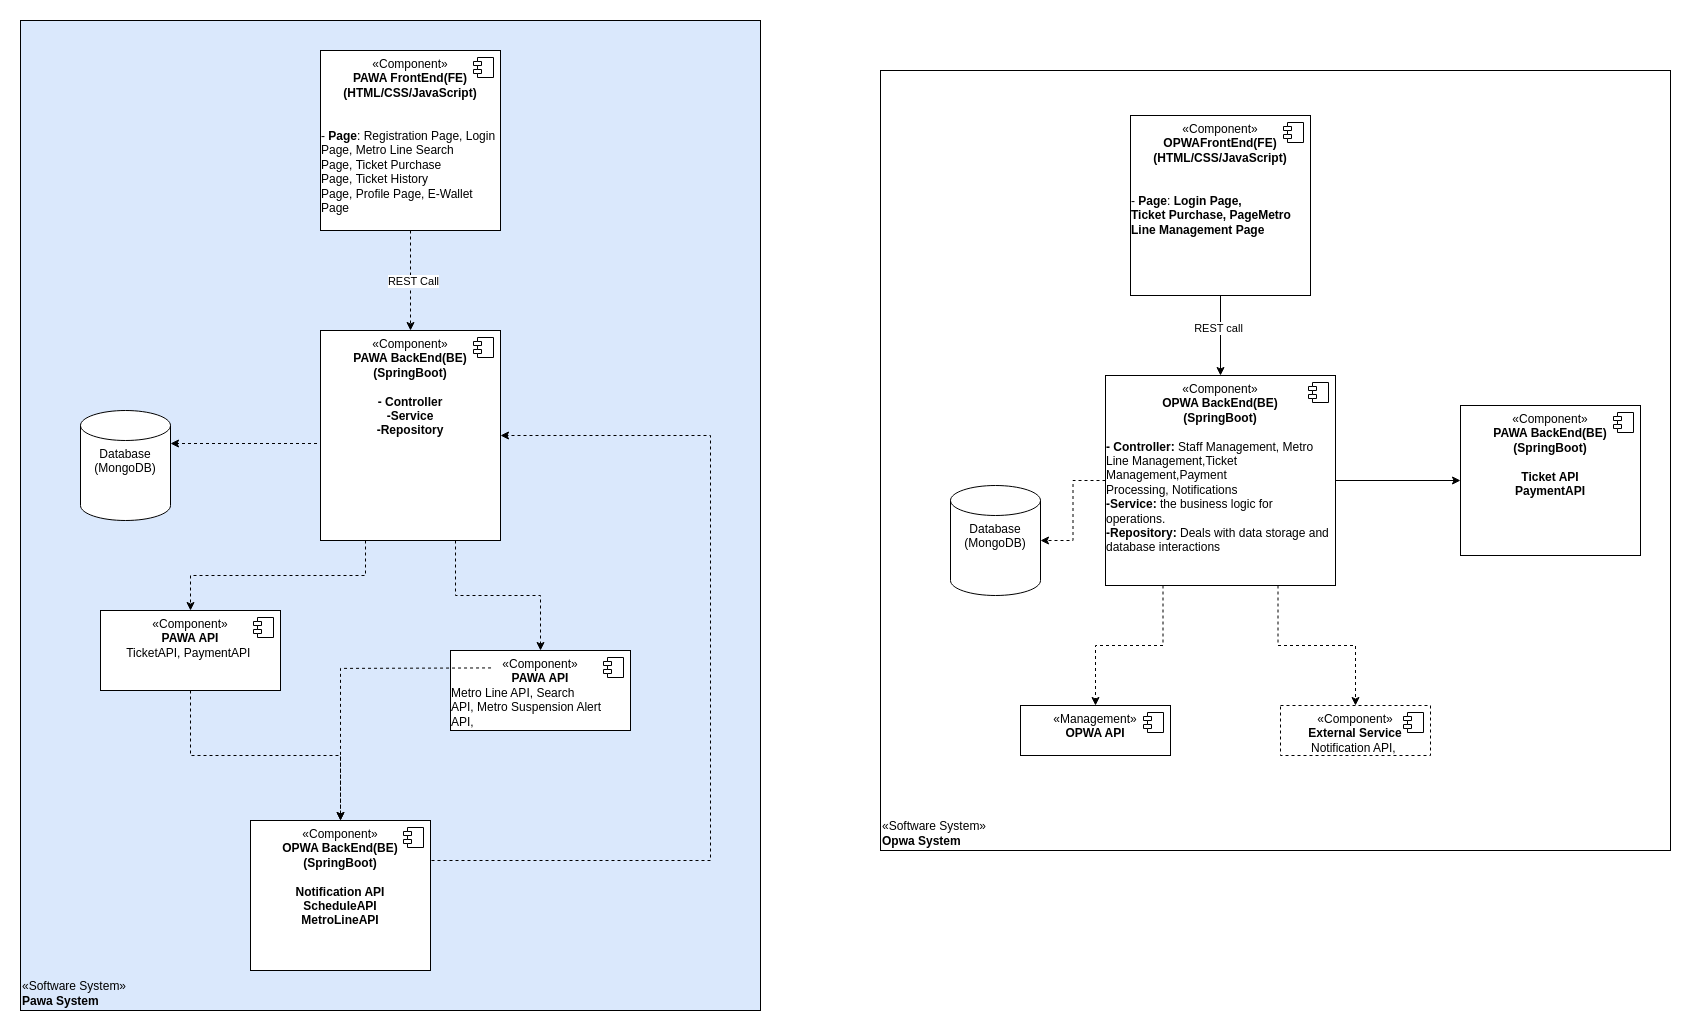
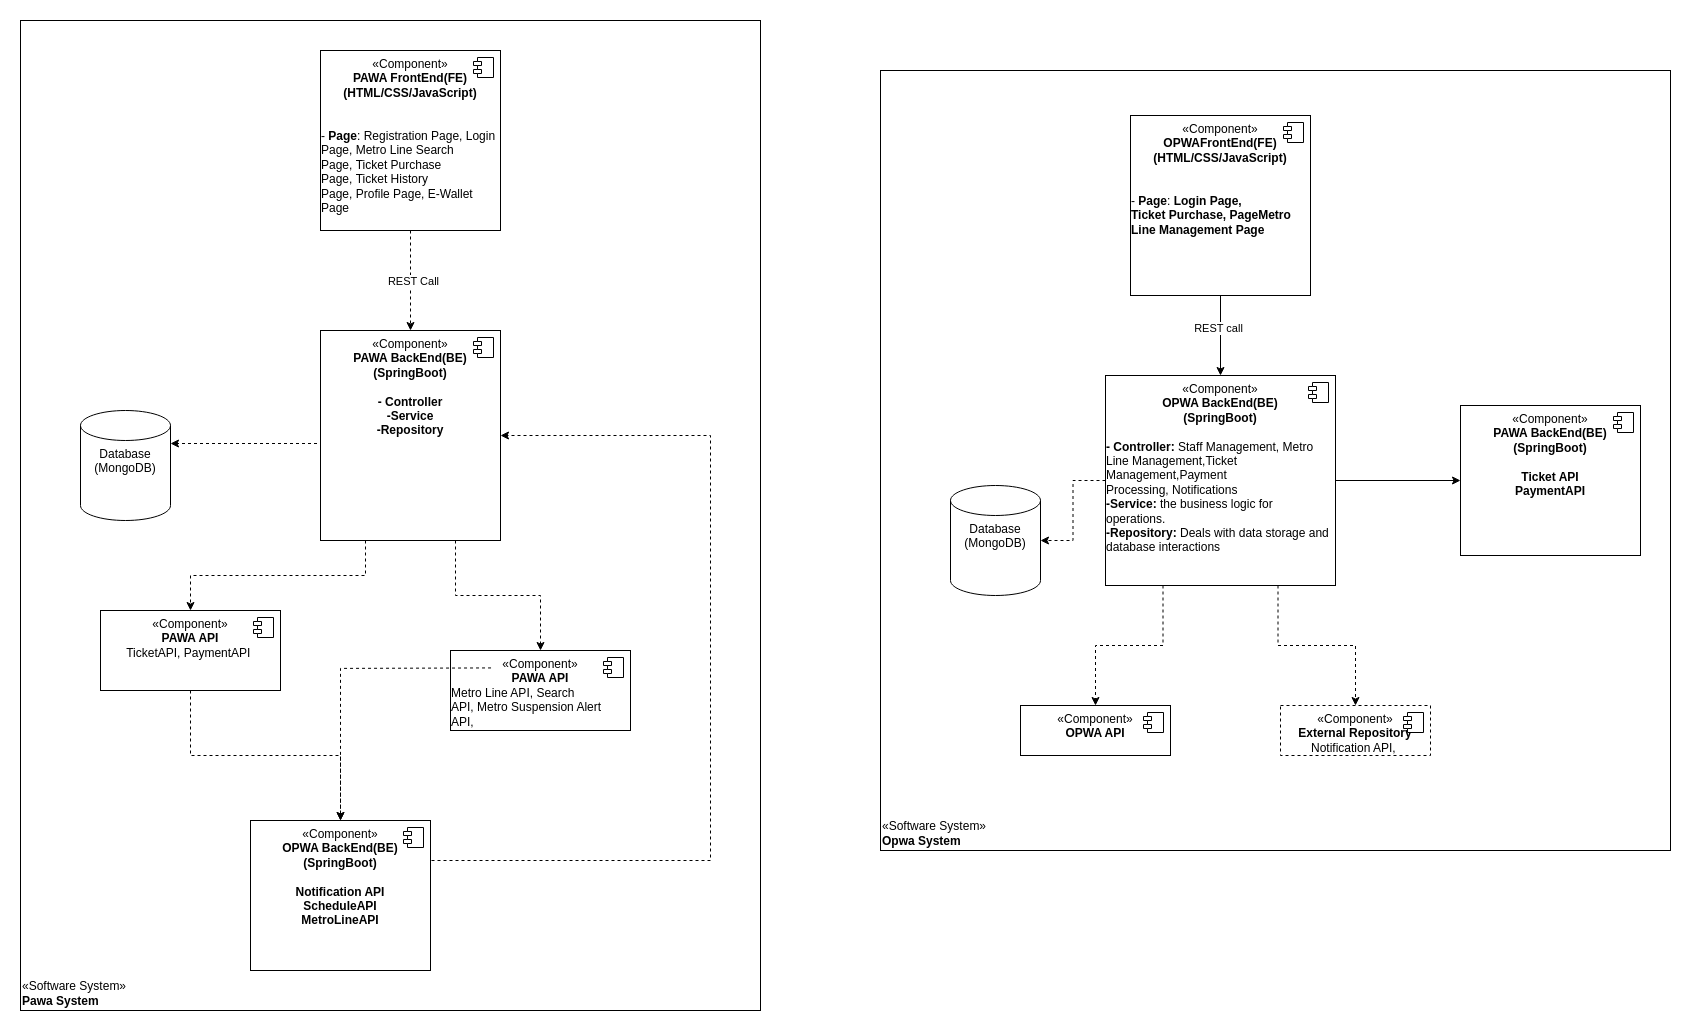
node "«Management» OPWA API": label "«Management» OPWA API" -> "«Component» OPWA API"
node "«Component» External Service Notification API,": label "«Component» External Service Notification API," -> "«Component» External Repository Notification API,"
node "«Software System» Pawa System": fillcolor #dae8fc -> #ffffff
